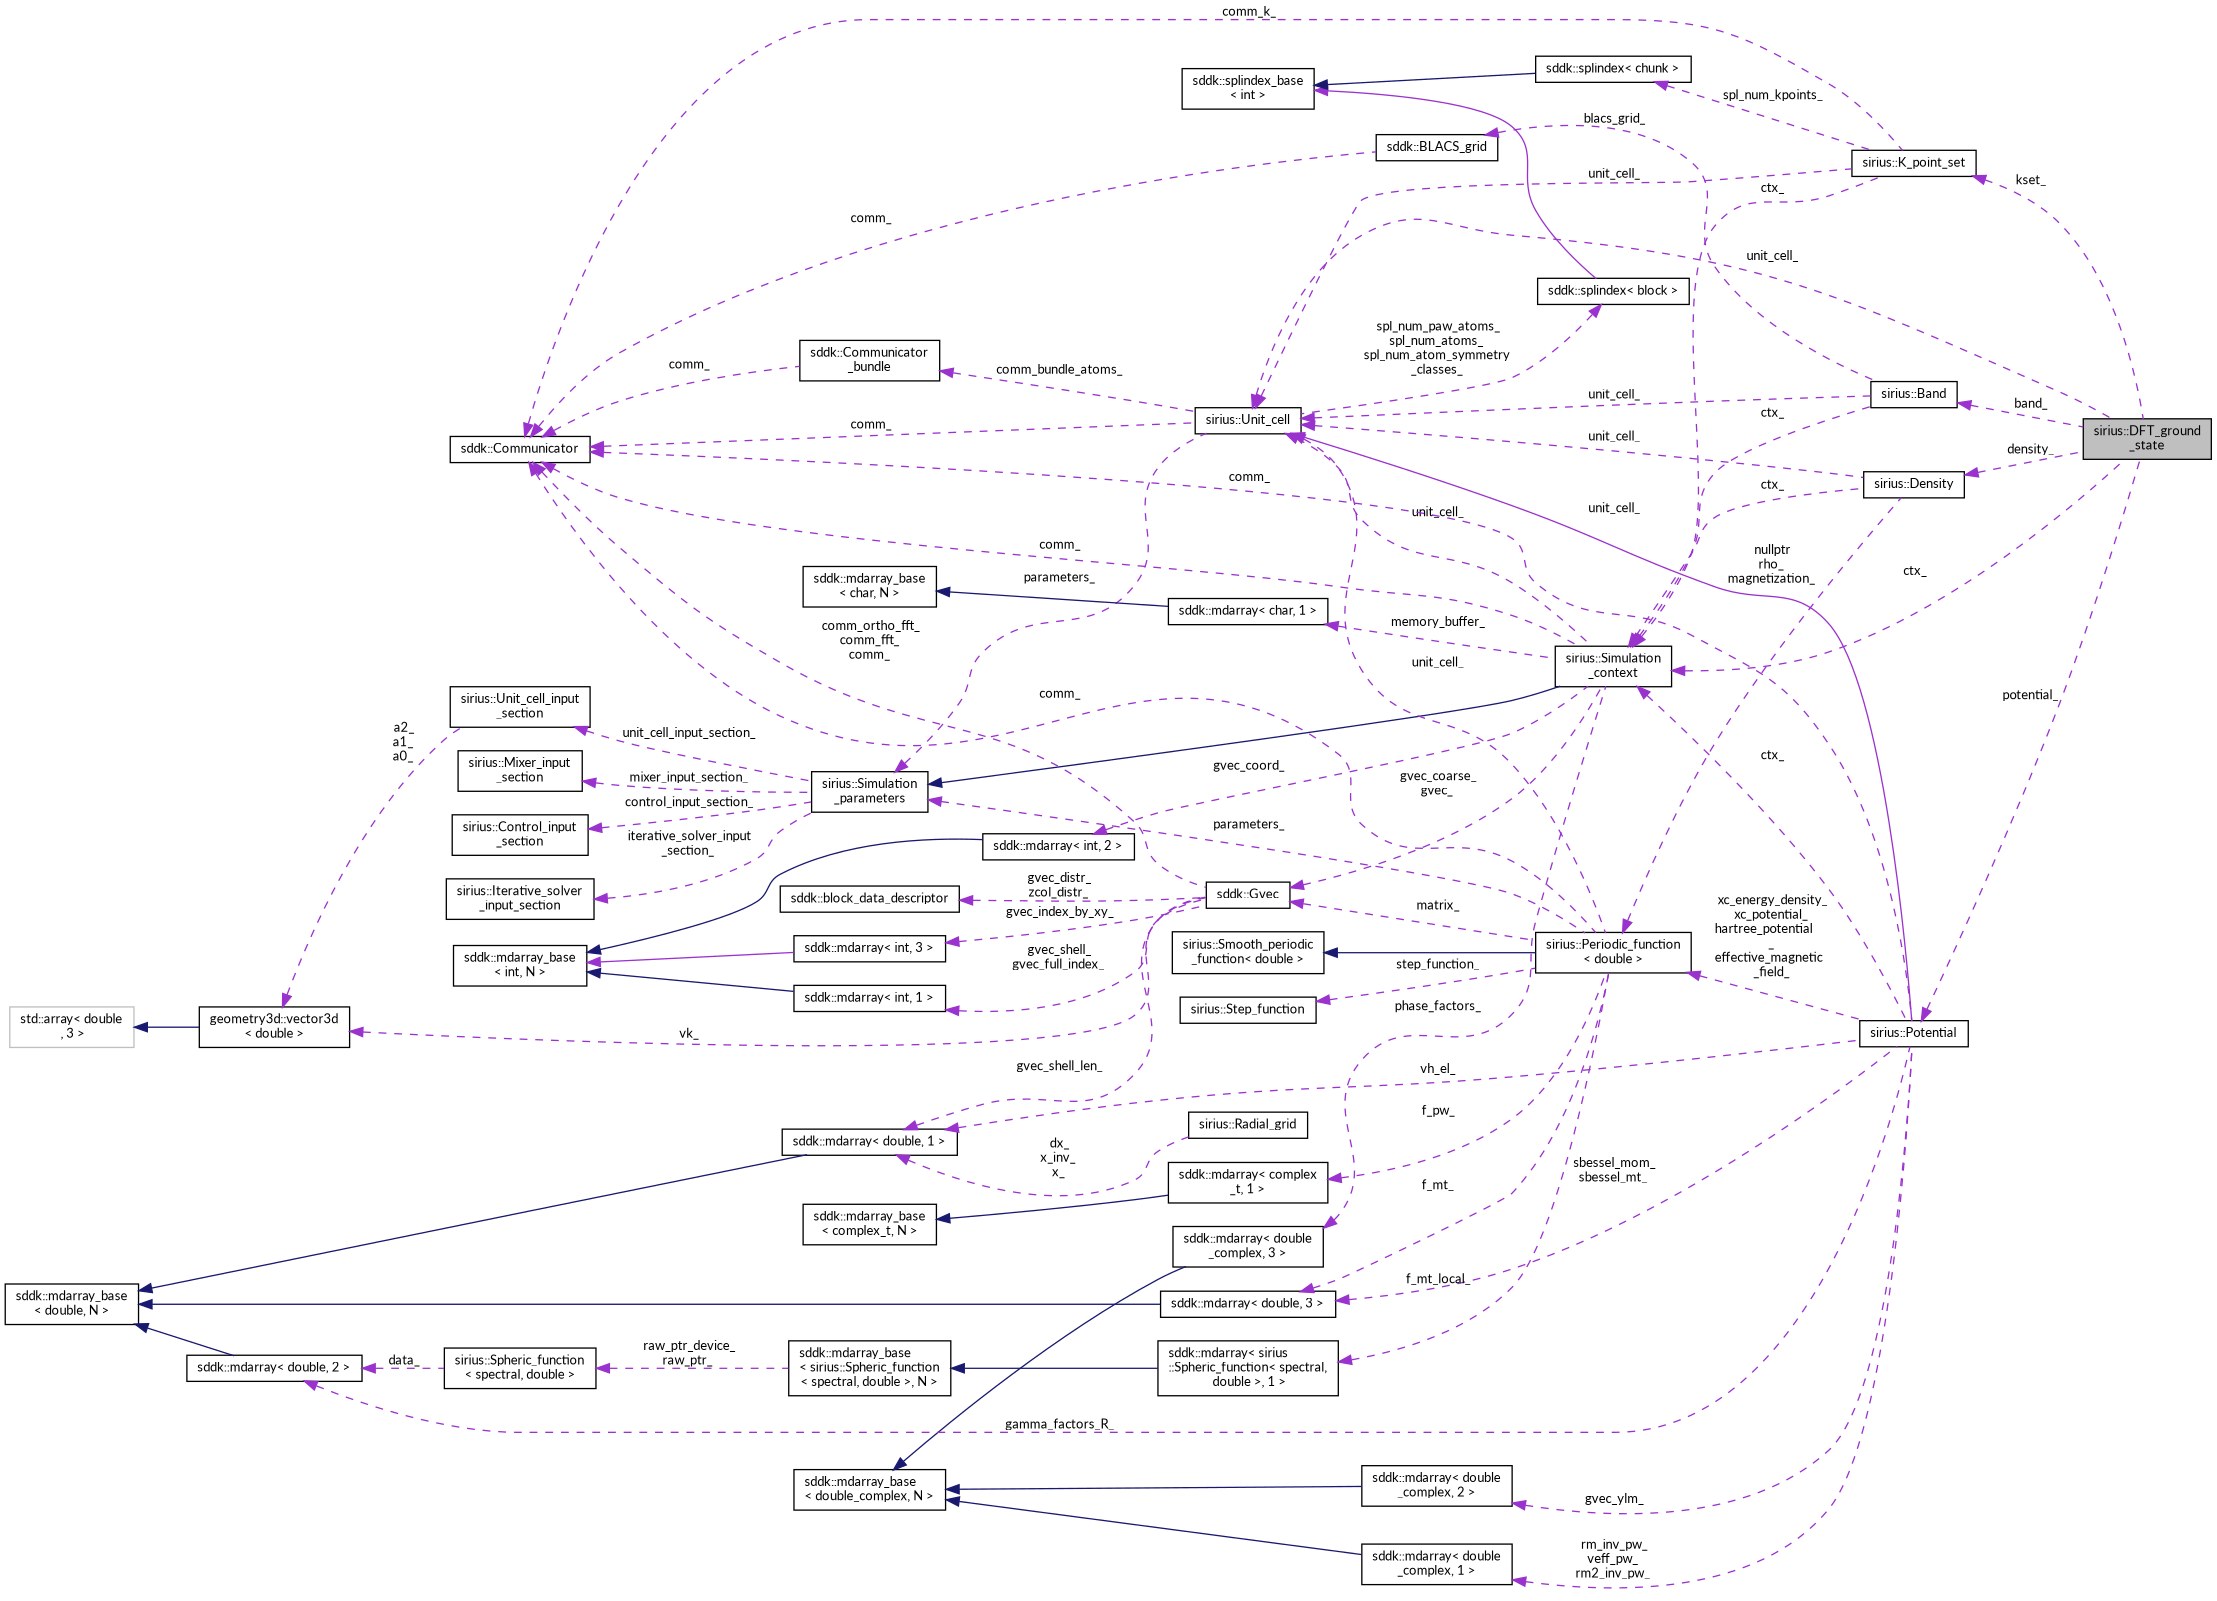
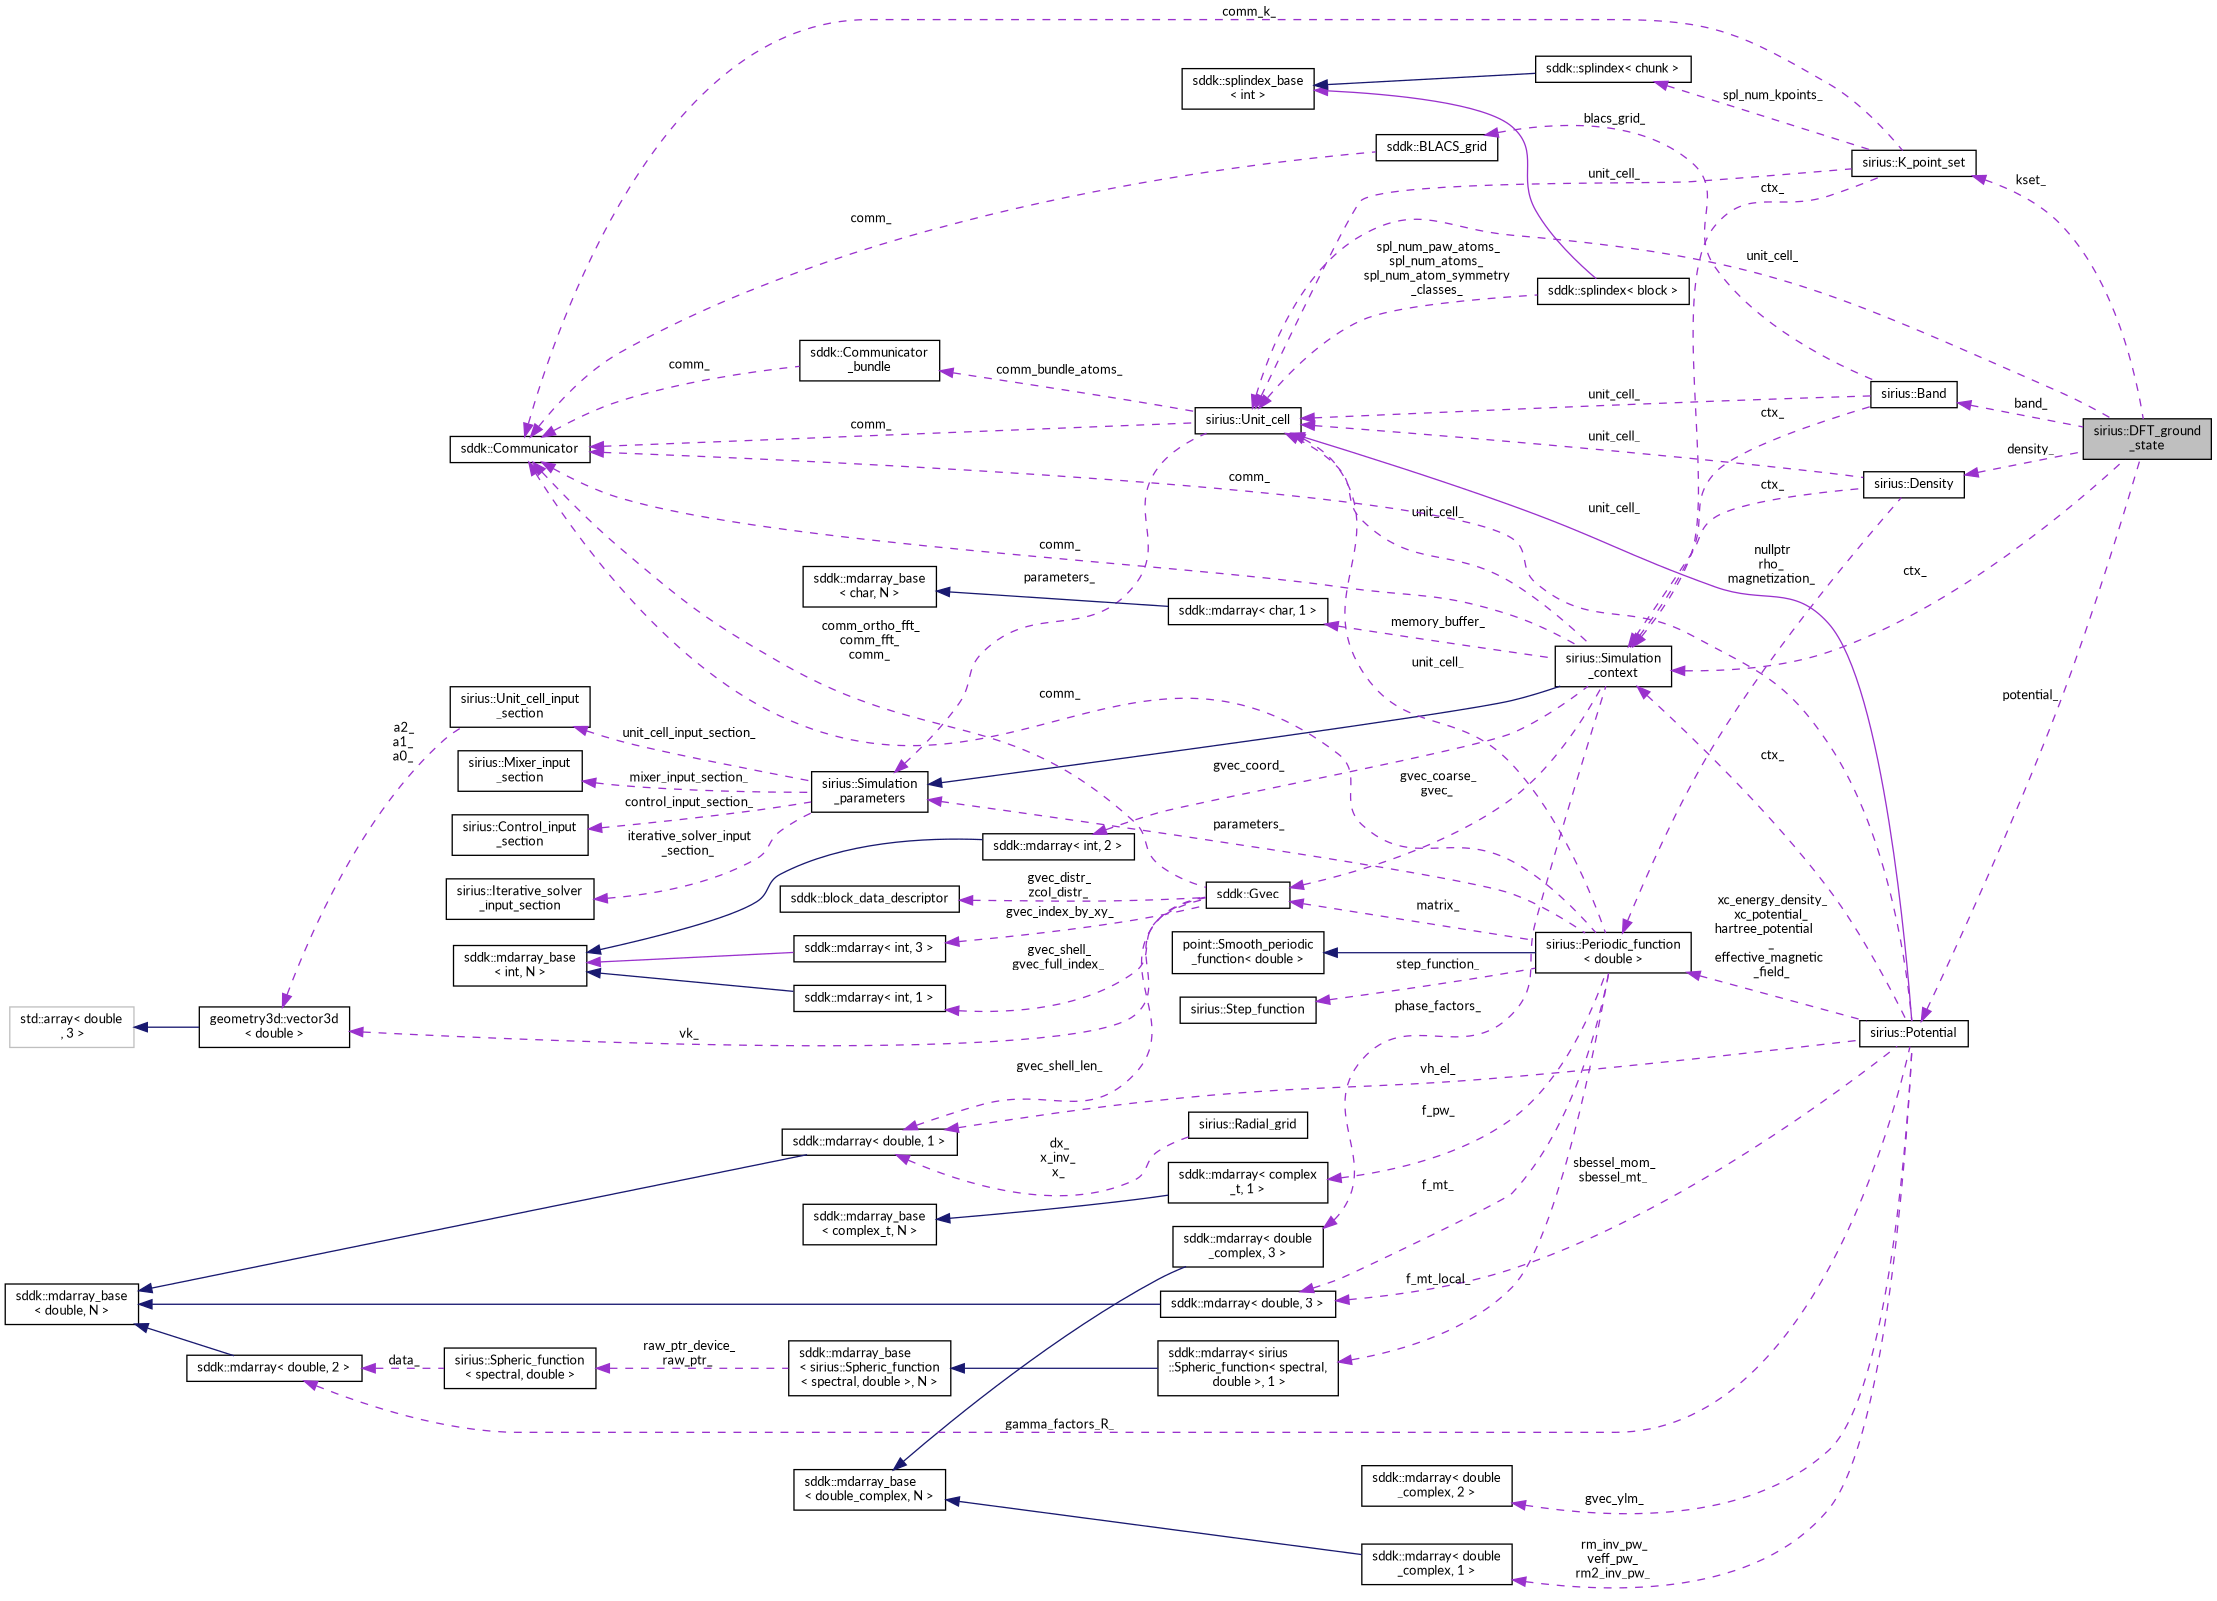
edge "sirius::Unit_cell" -> "sddk::splindex< block >": reversed
node "sirius::Smooth_periodic _function< double >": label "sirius::Smooth_periodic _function< double >" -> "point::Smooth_periodic _function< double >"
edge "sddk::mdarray< double _complex, 2 >" -> "sddk::mdarray_base < double_complex, N >": removed
